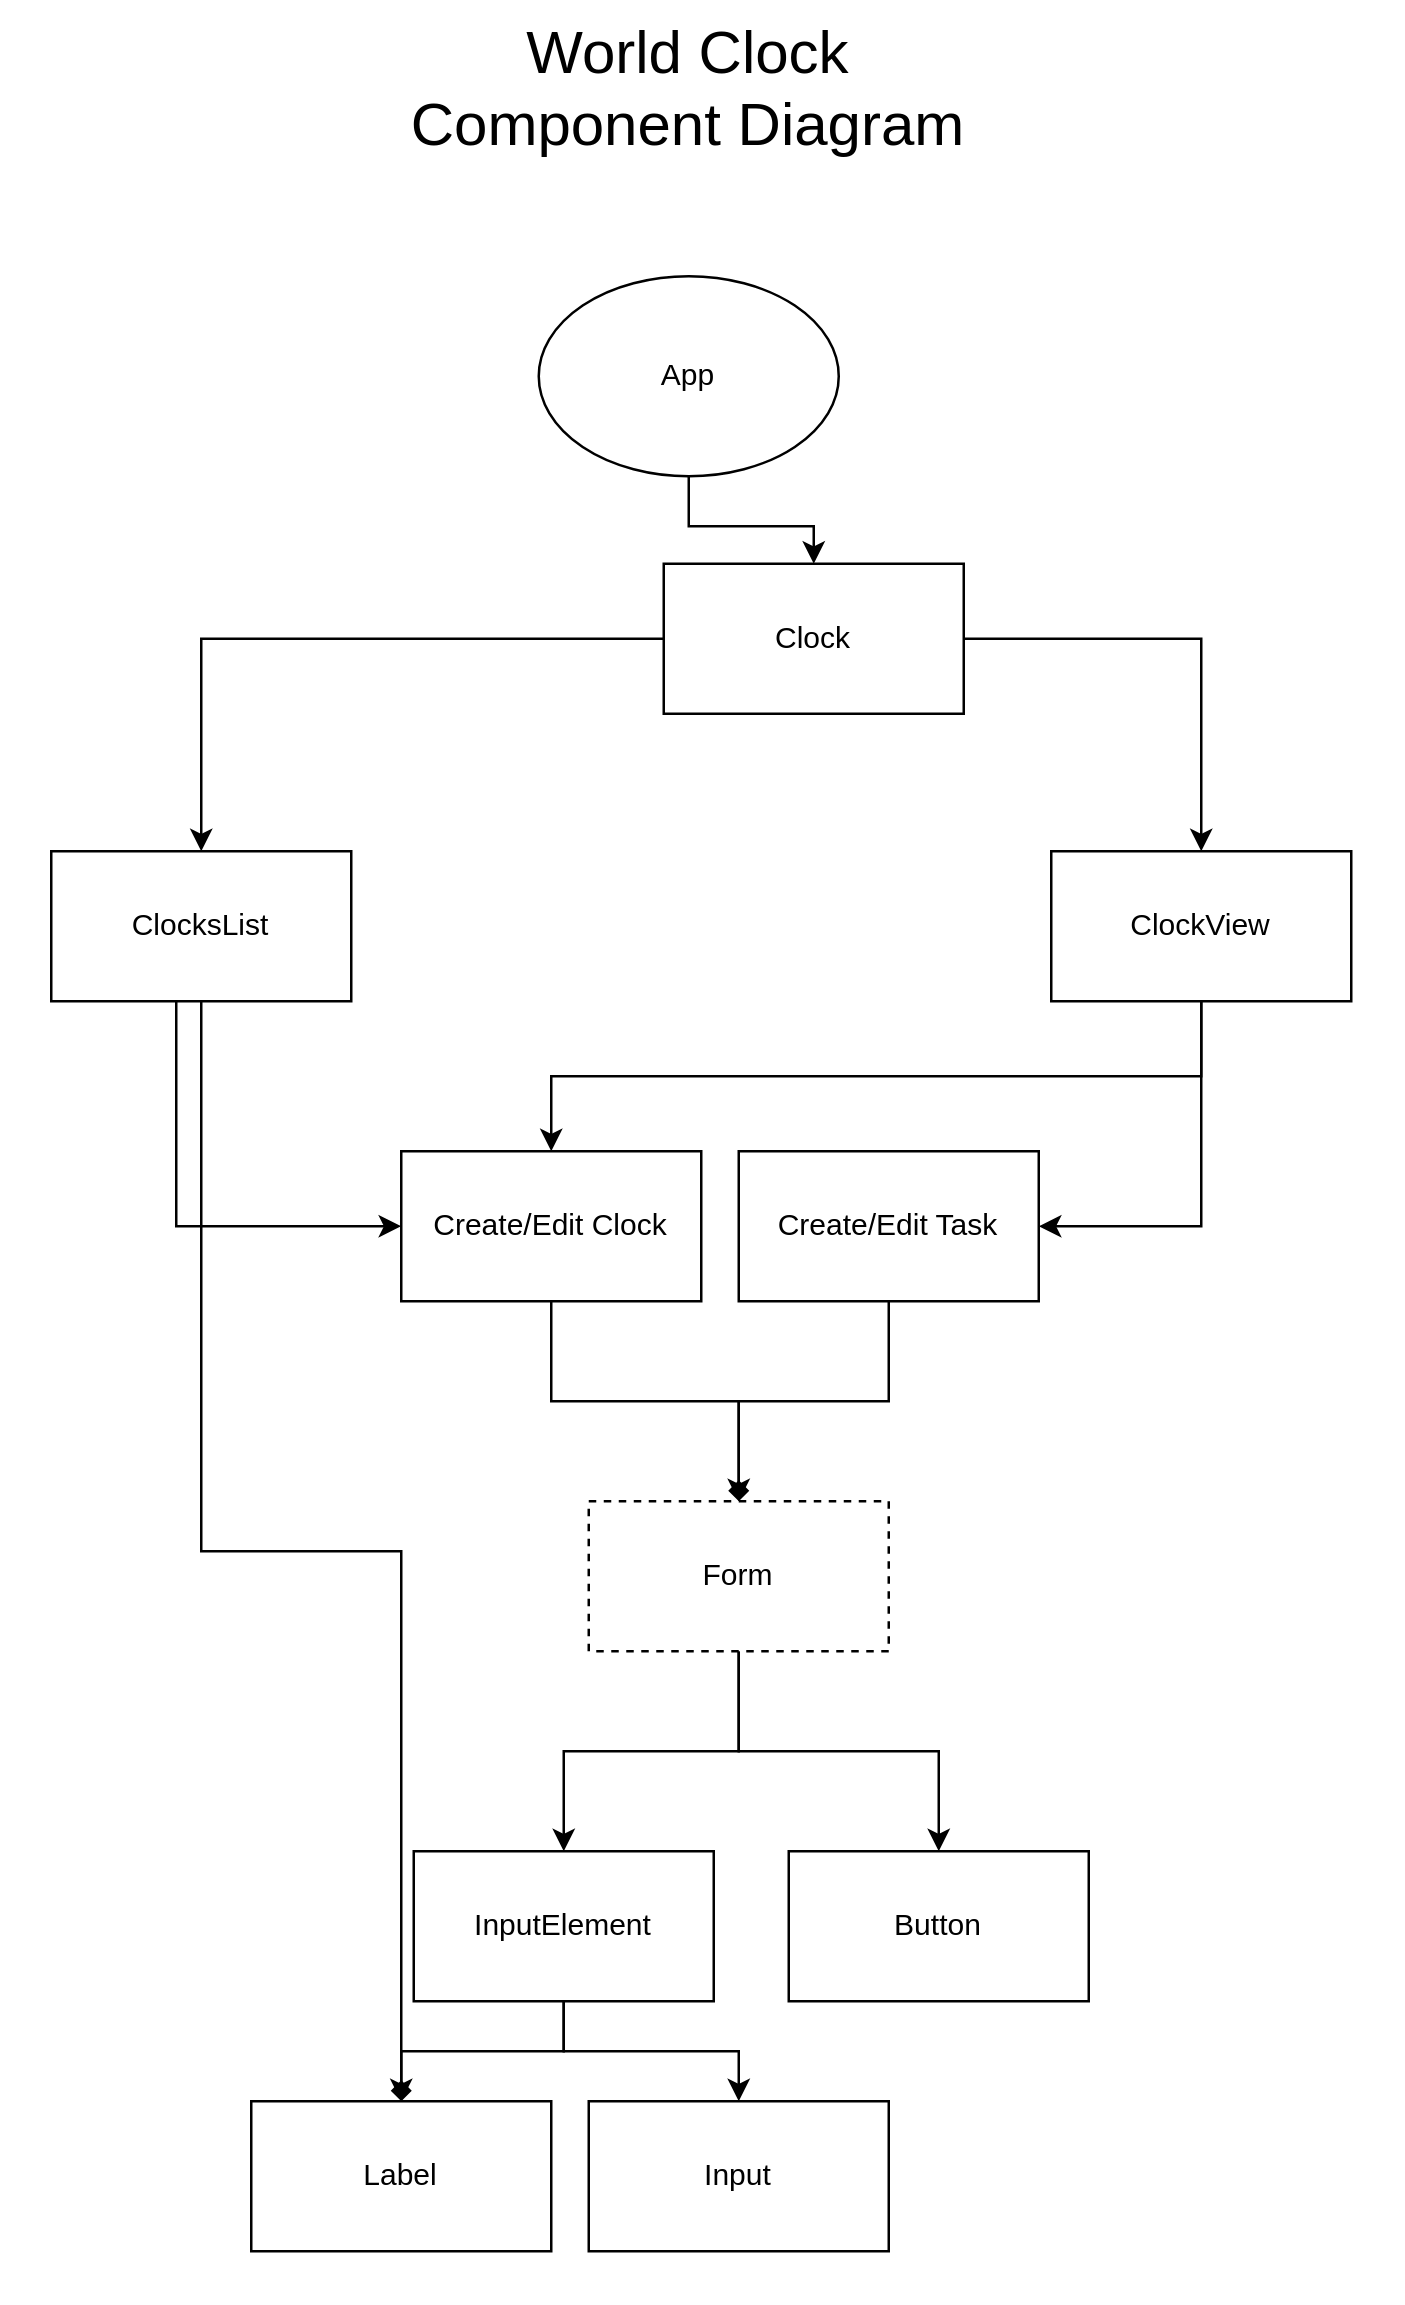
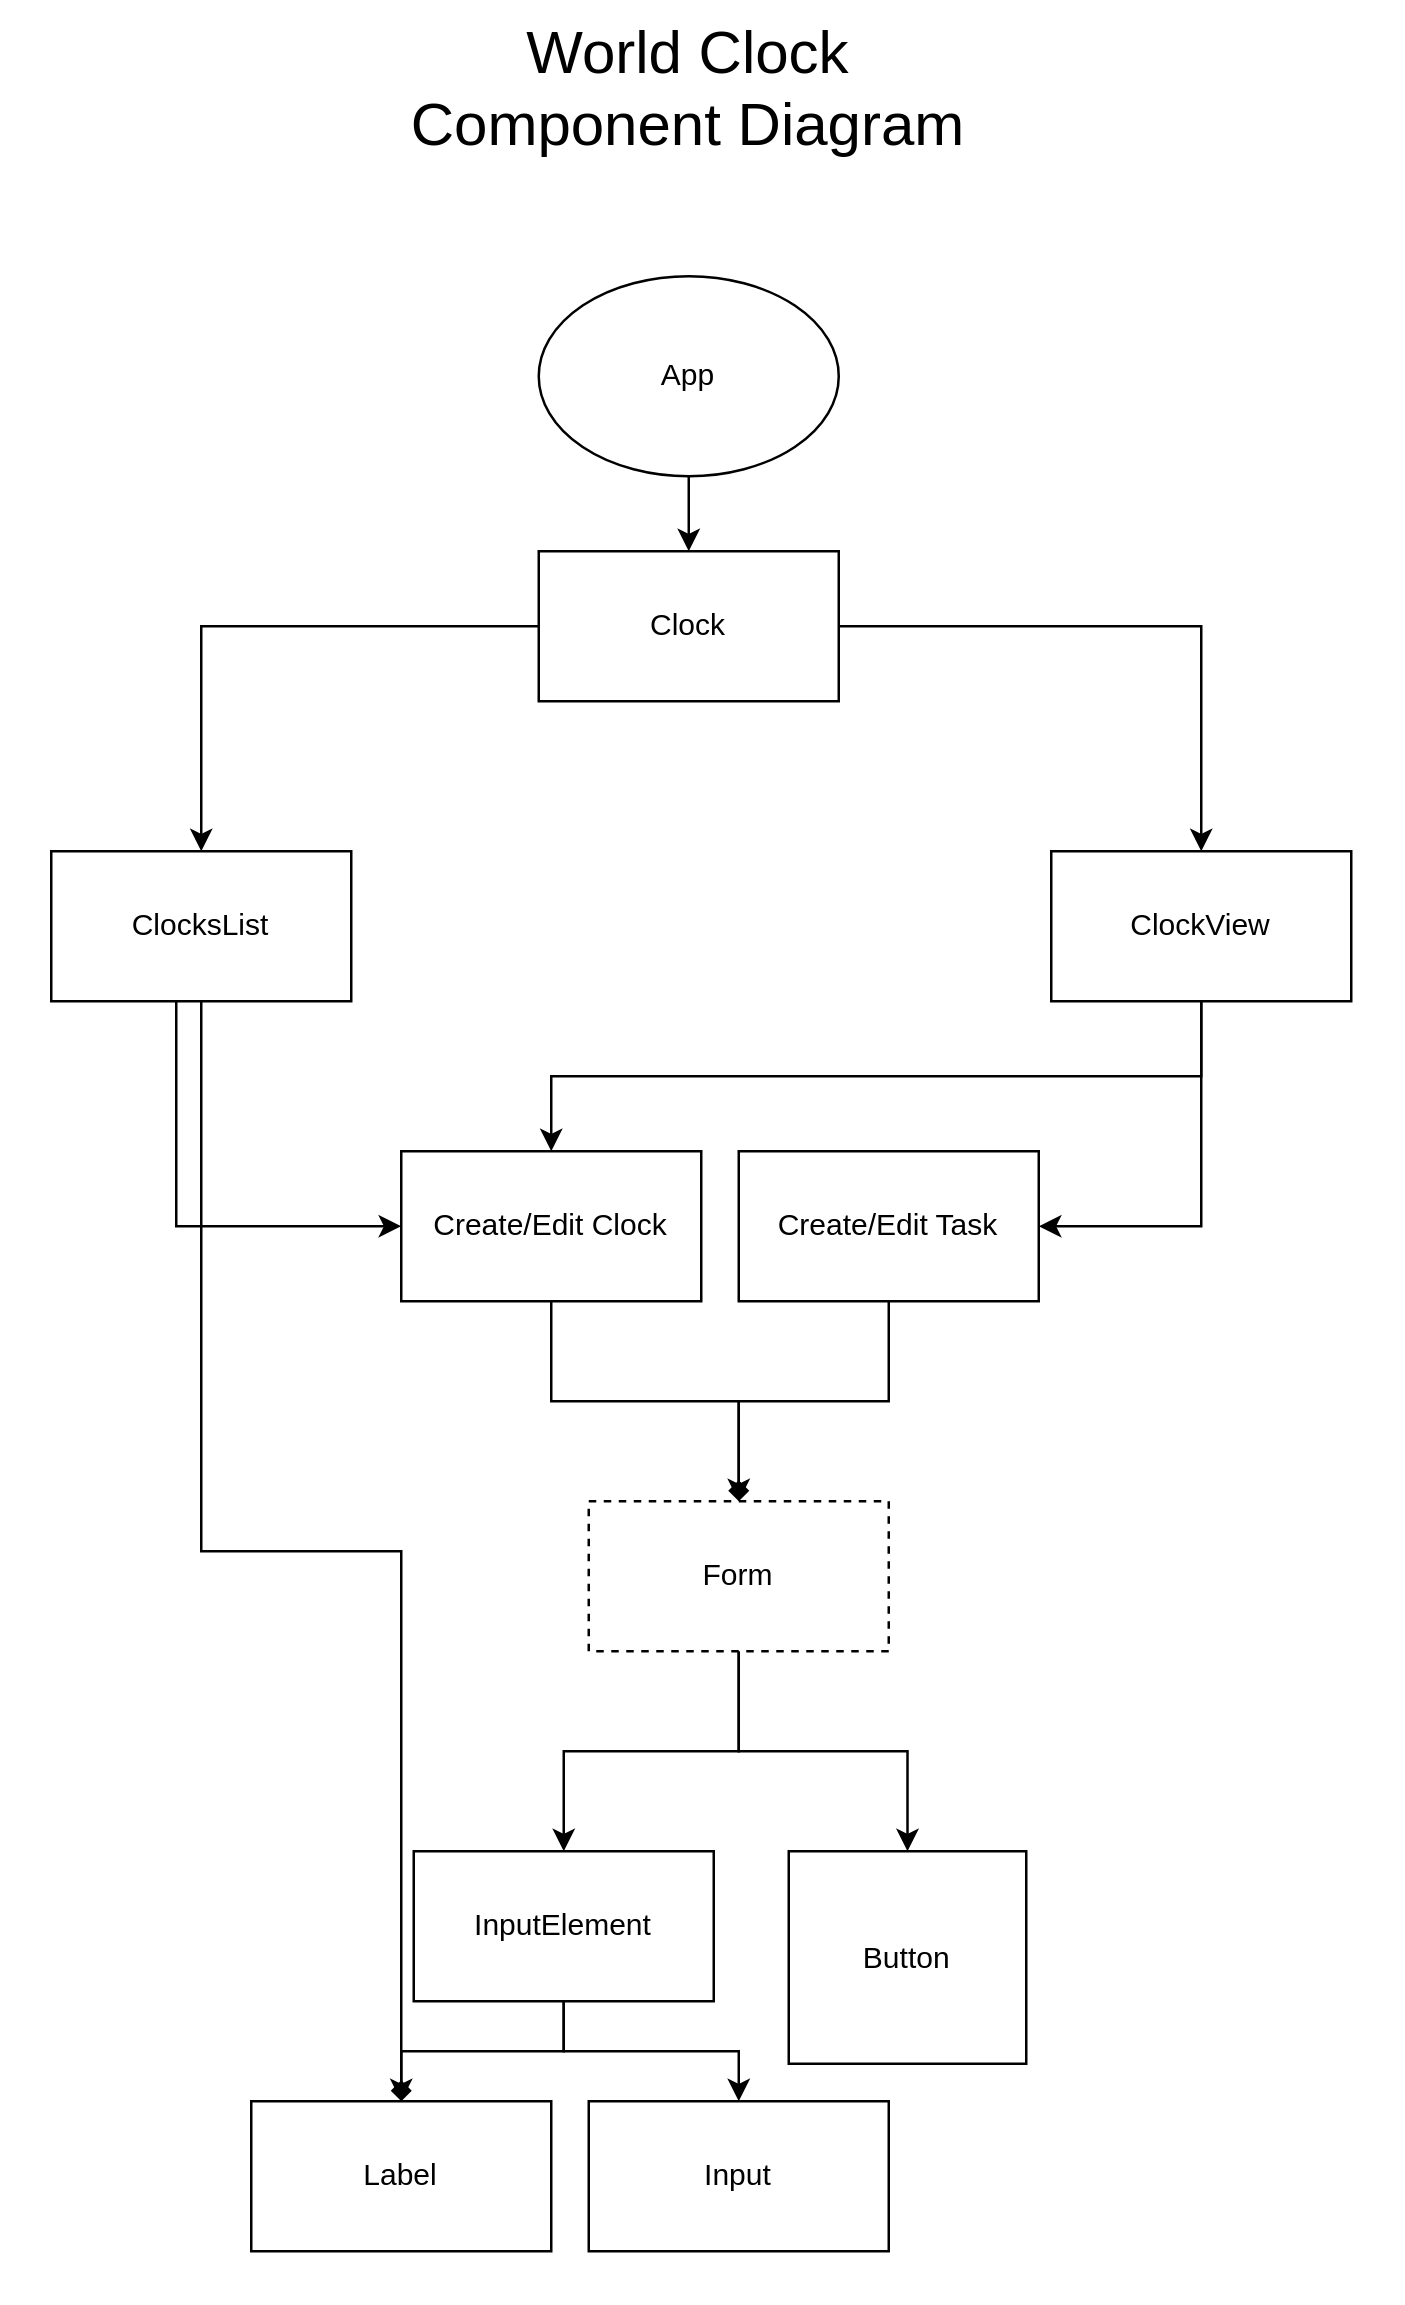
node "Clock": moved (814, 639) -> (689, 626)
node "Button": size 300x150 -> 238x213
